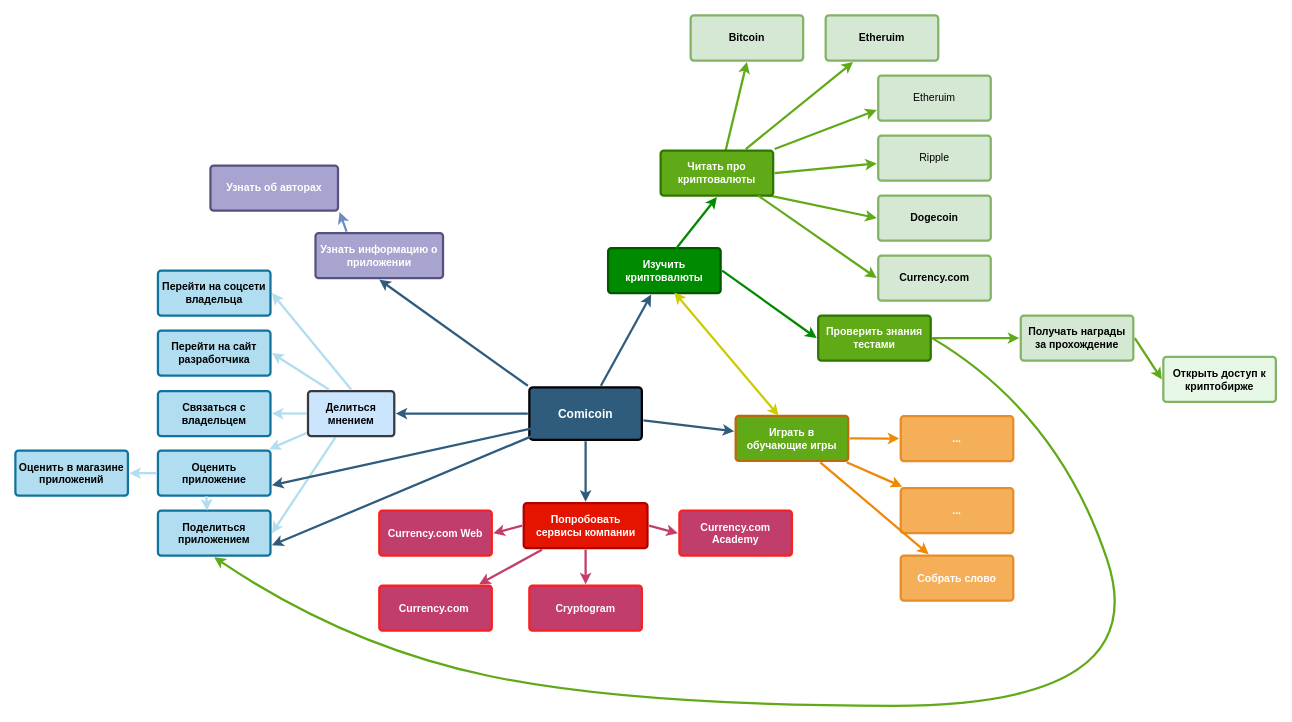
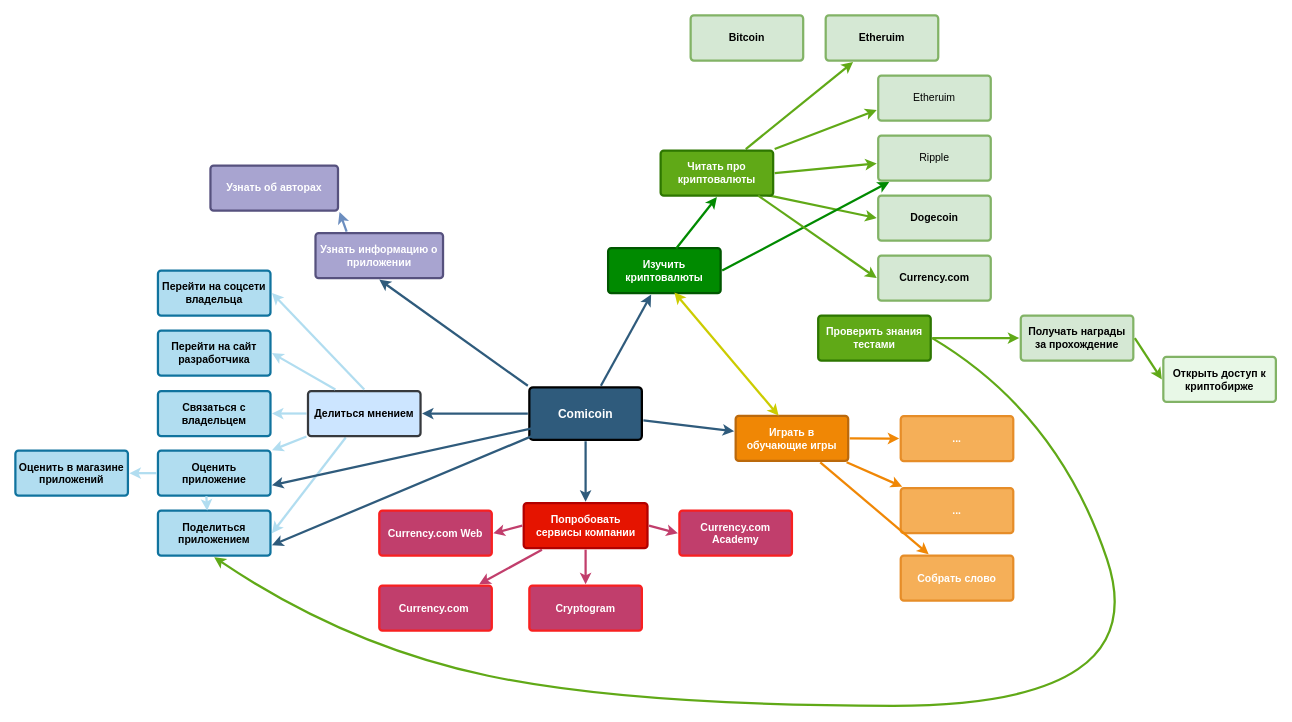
edge "Читать про криптовалюты" -> "Bitcoin": removed
edge "Изучить криптовалюты" -> "Проверить знания тестами": now "Изучить криптовалюты" -> "Ripple"
node "Делиться мнением": size 86x45 -> 113x45
node "Играть в обучающие игры": fillcolor #60a917 -> #f08705
